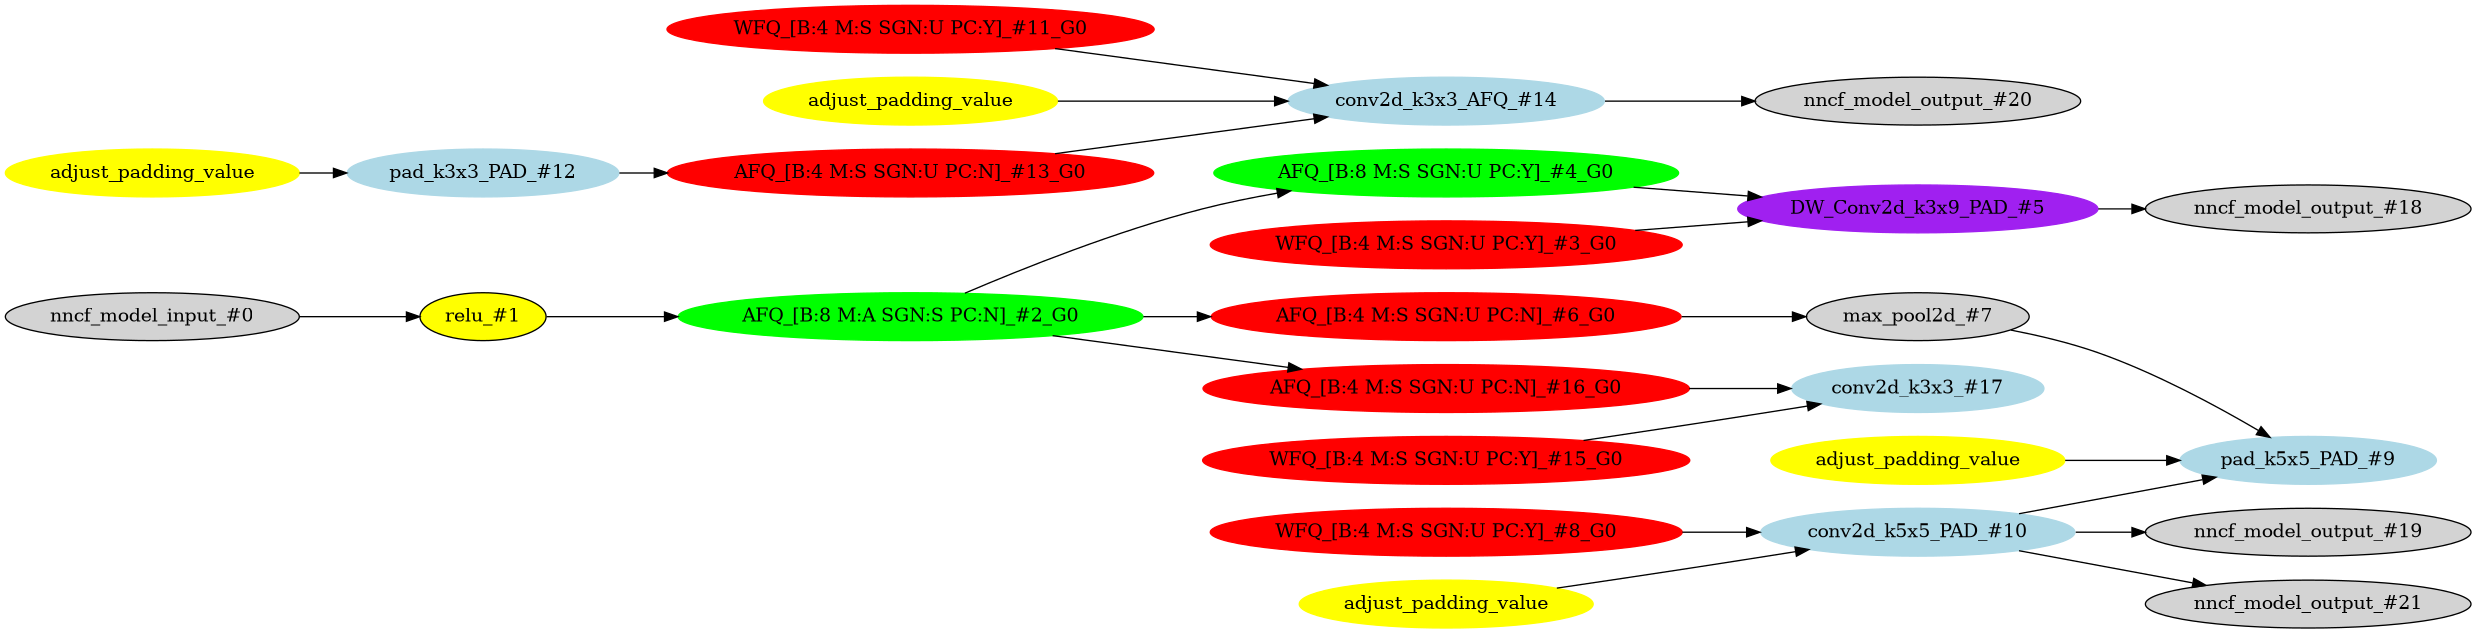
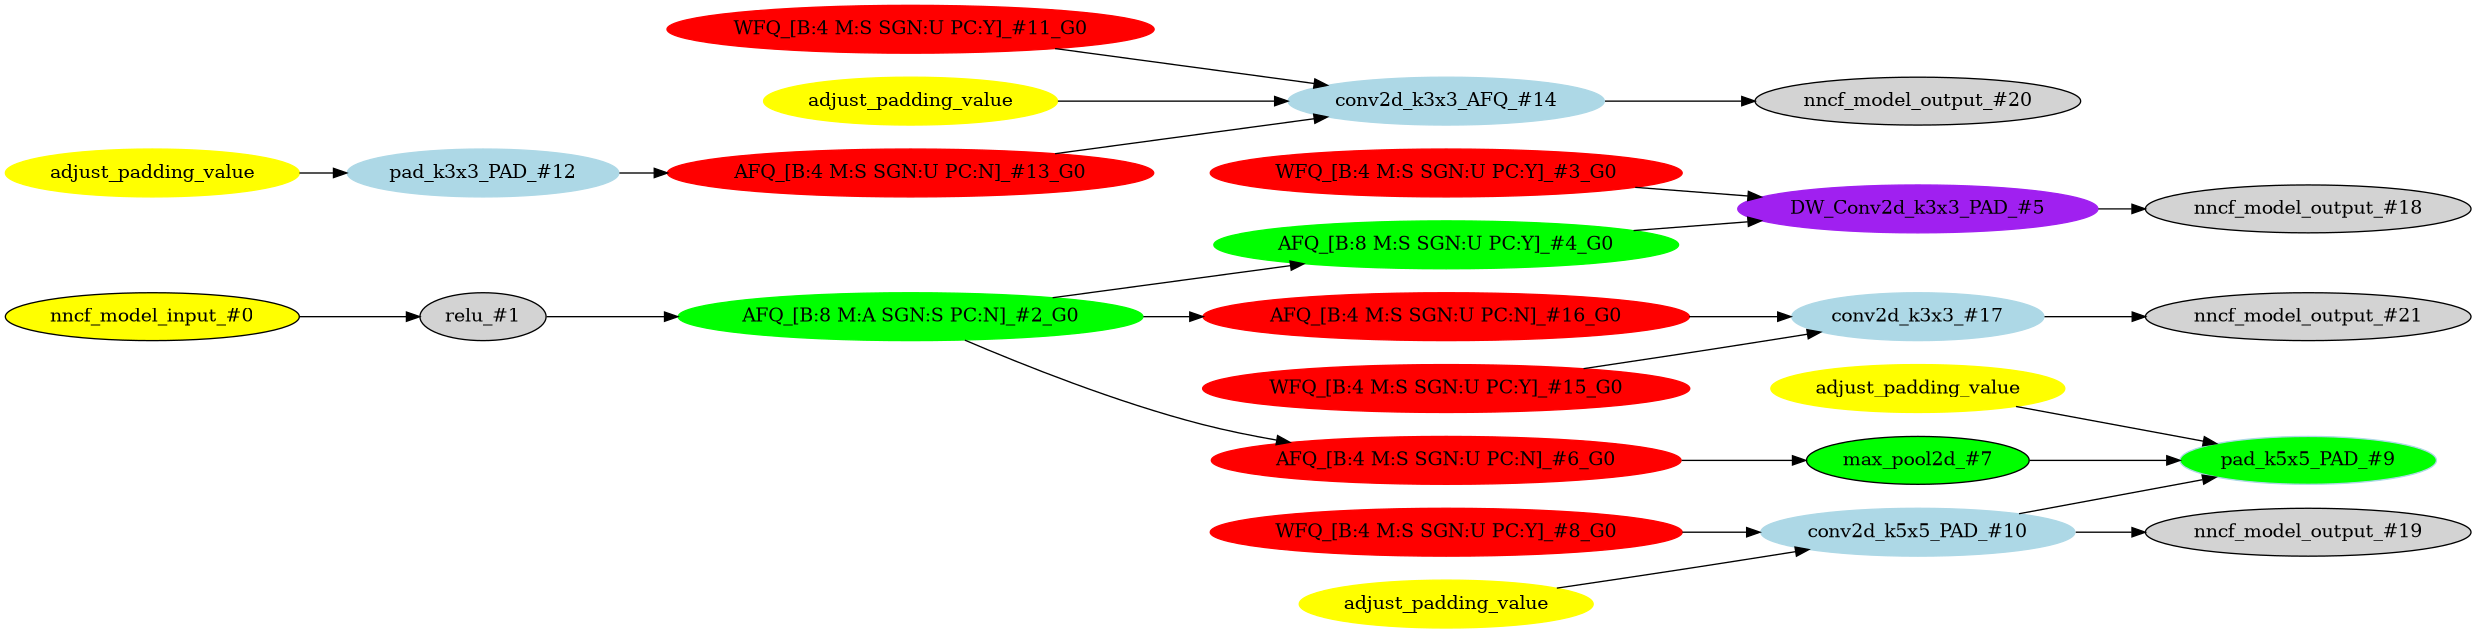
node "DW_Conv2d_k3x9_PAD_#5": label "DW_Conv2d_k3x9_PAD_#5" -> "DW_Conv2d_k3x3_PAD_#5"
node "nncf_model_input_#0": fillcolor lightgrey -> yellow
node "relu_#1": fillcolor yellow -> lightgrey
node "max_pool2d_#7": fillcolor lightgrey -> green
node "pad_k5x5_PAD_#9": fillcolor lightblue -> green
edge "conv2d_k5x5_PAD_#10" -> "nncf_model_output_#21": now "conv2d_k3x3_#17" -> "nncf_model_output_#21"
